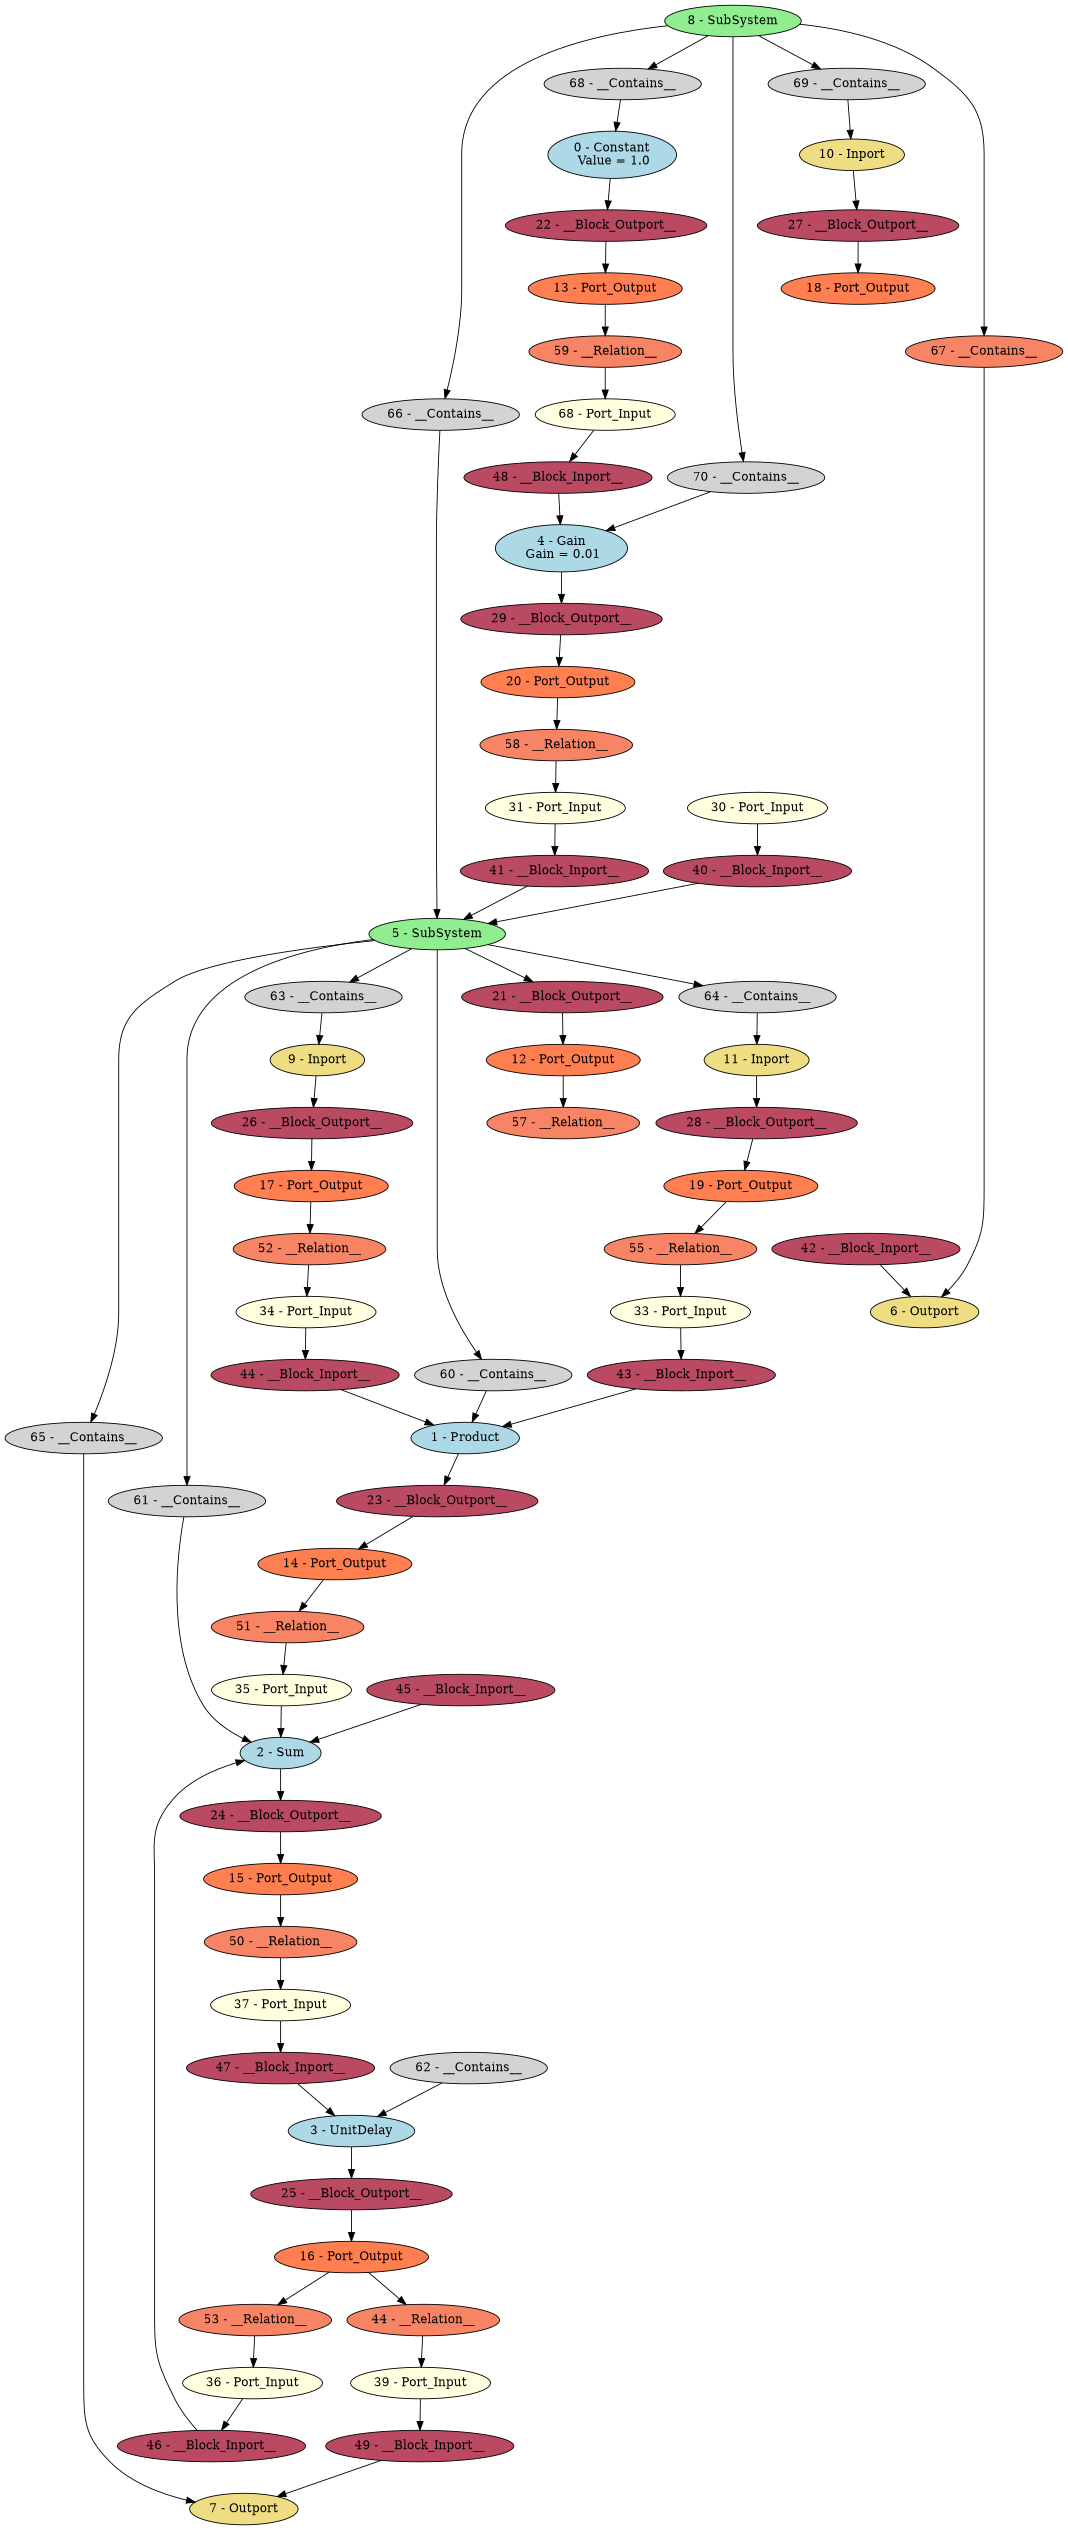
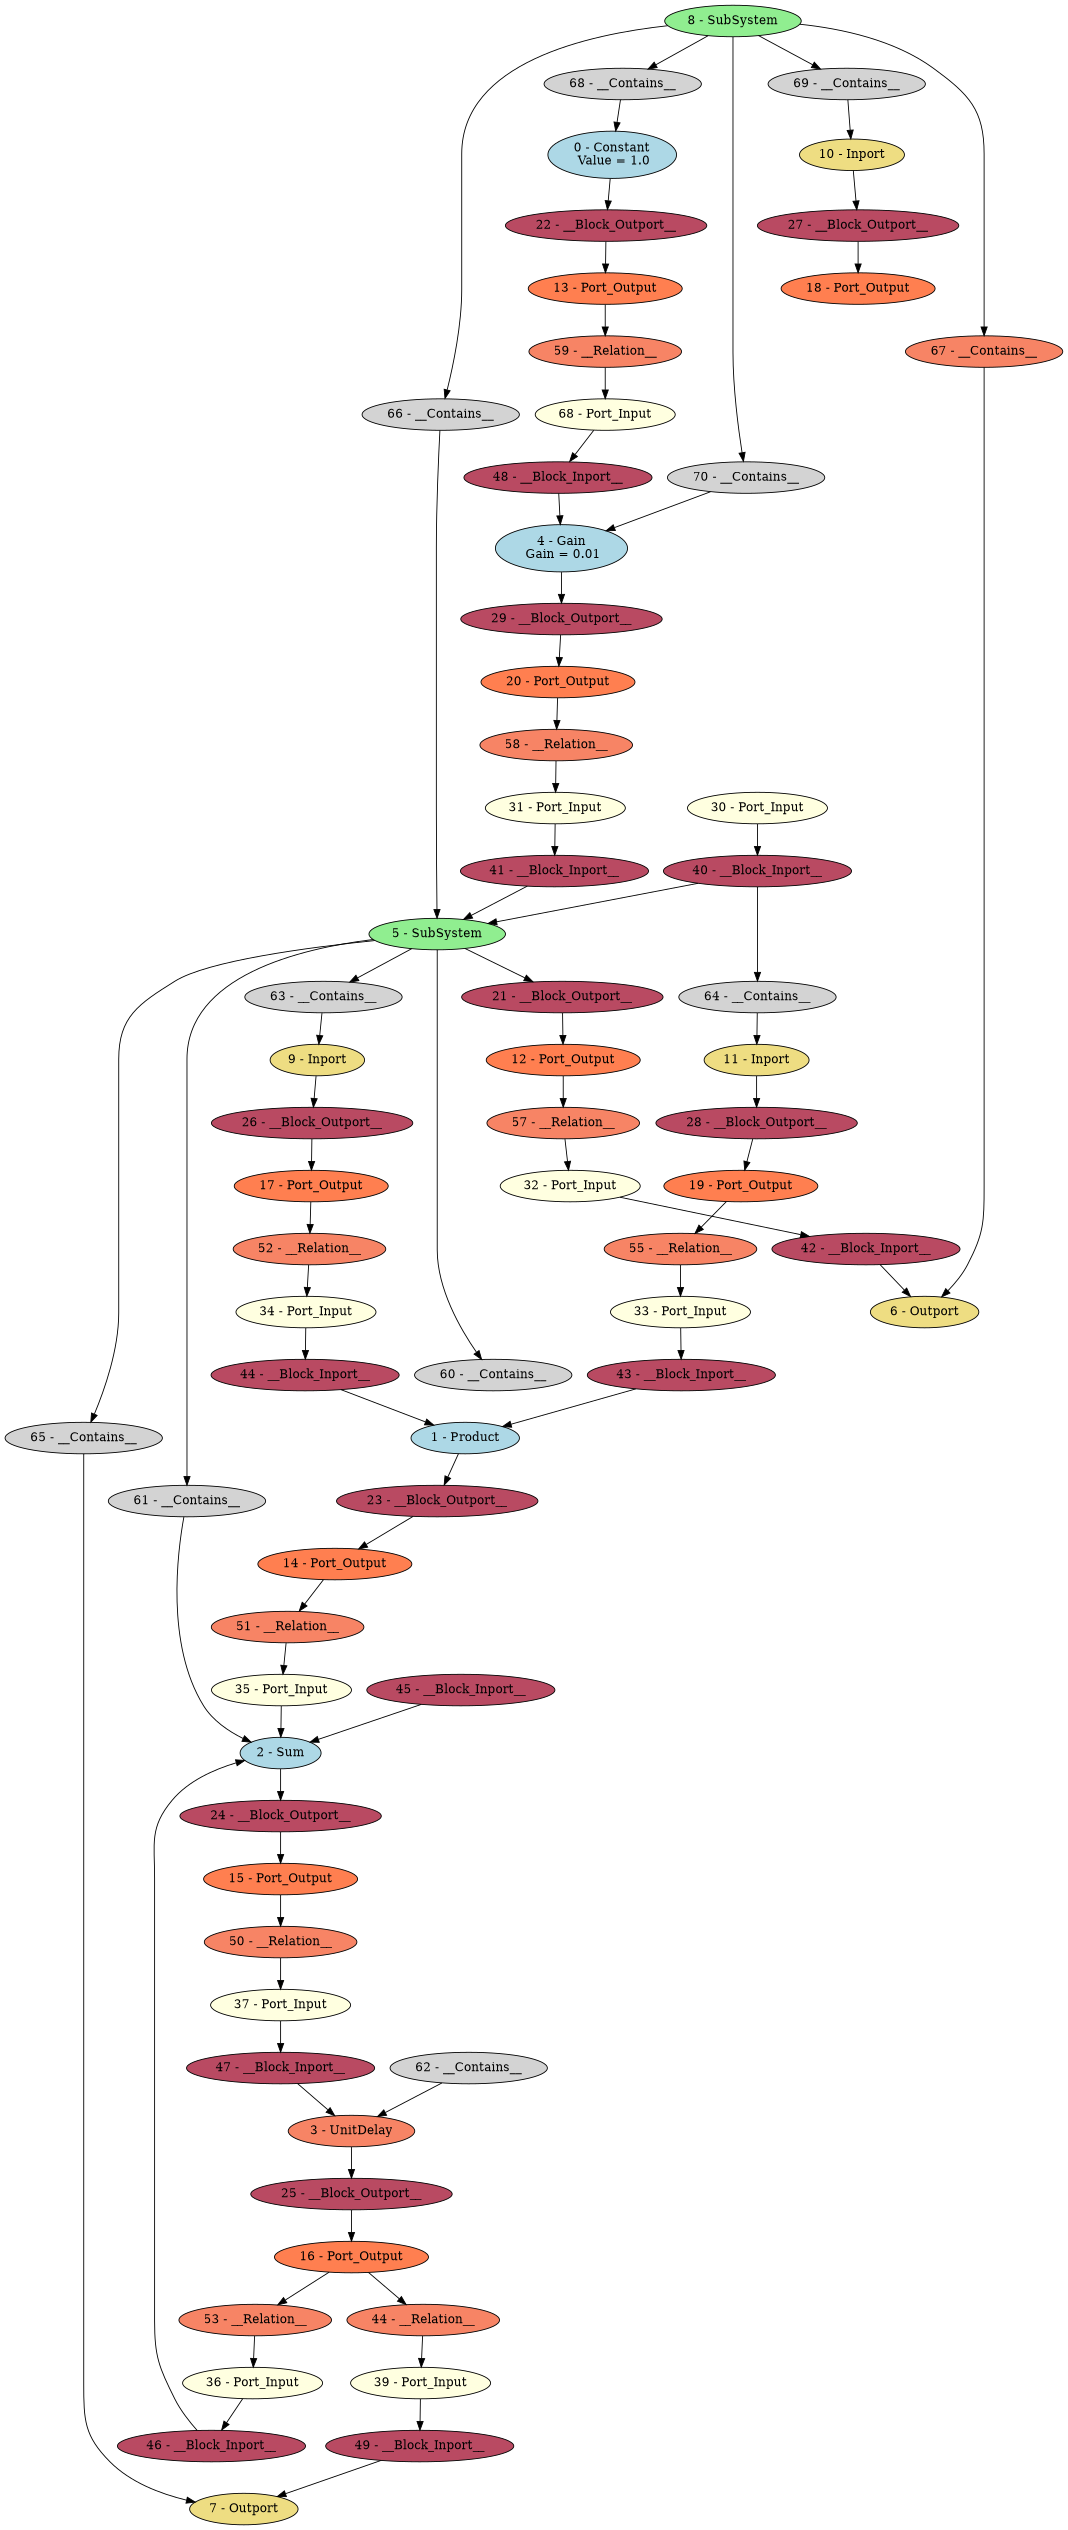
edge "5 - SubSystem" -> "64 - __Contains__": now "40 - __Block_Inport__" -> "64 - __Contains__"
node "32 - Port_Input": added
edge "60 - __Contains__" -> "1 - Product": removed
node "3 - UnitDelay": fillcolor lightblue -> #f78465
